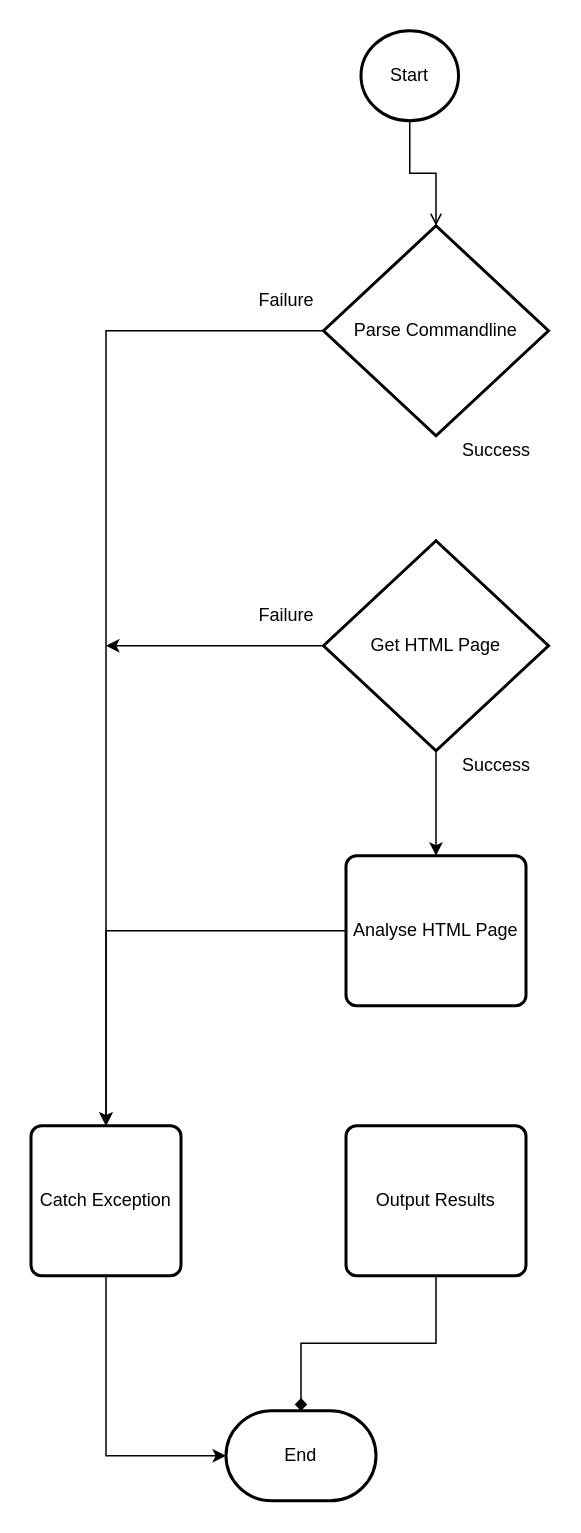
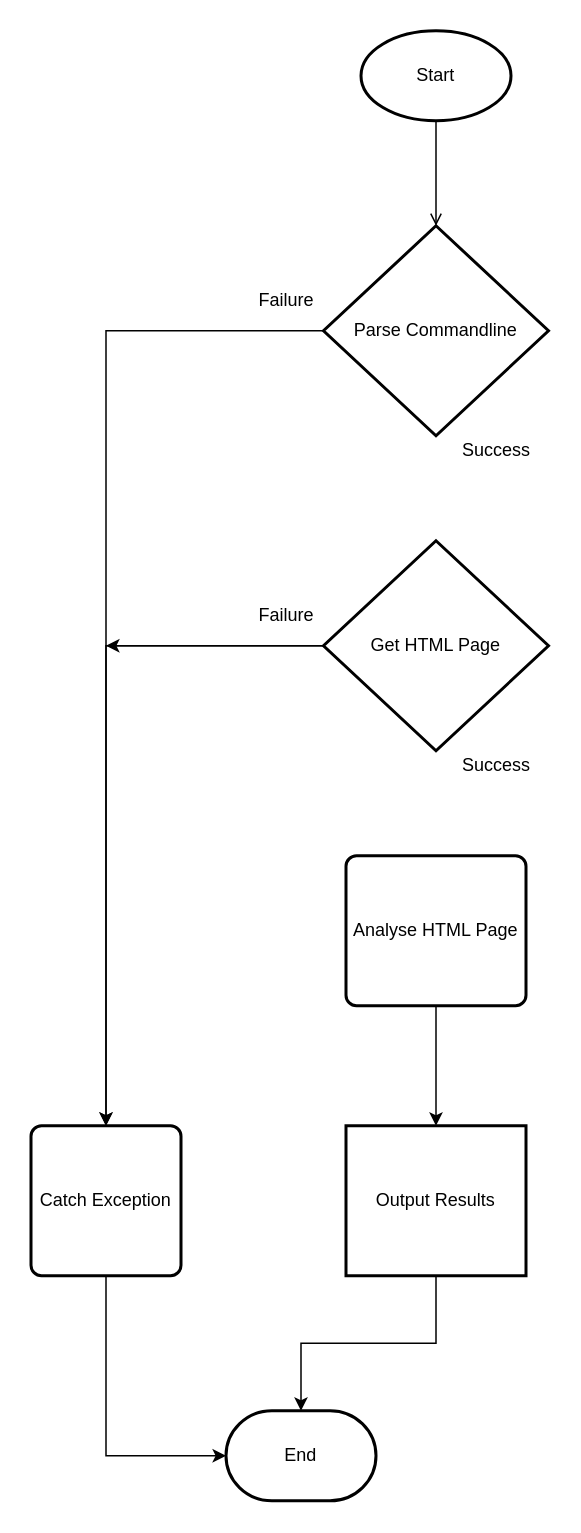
node "Start": size 98x90 -> 150x90
edge "Get HTML Page" -> "Analyse HTML Page": now "Get HTML Page" -> "Catch Exception"
edge "Analyse HTML Page" -> "Catch Exception": now "Analyse HTML Page" -> "Output Results"
node "Output Results": shape rounded rectangle -> rectangle
edge "Output Results" -> "End": arrowhead diamond -> classic
